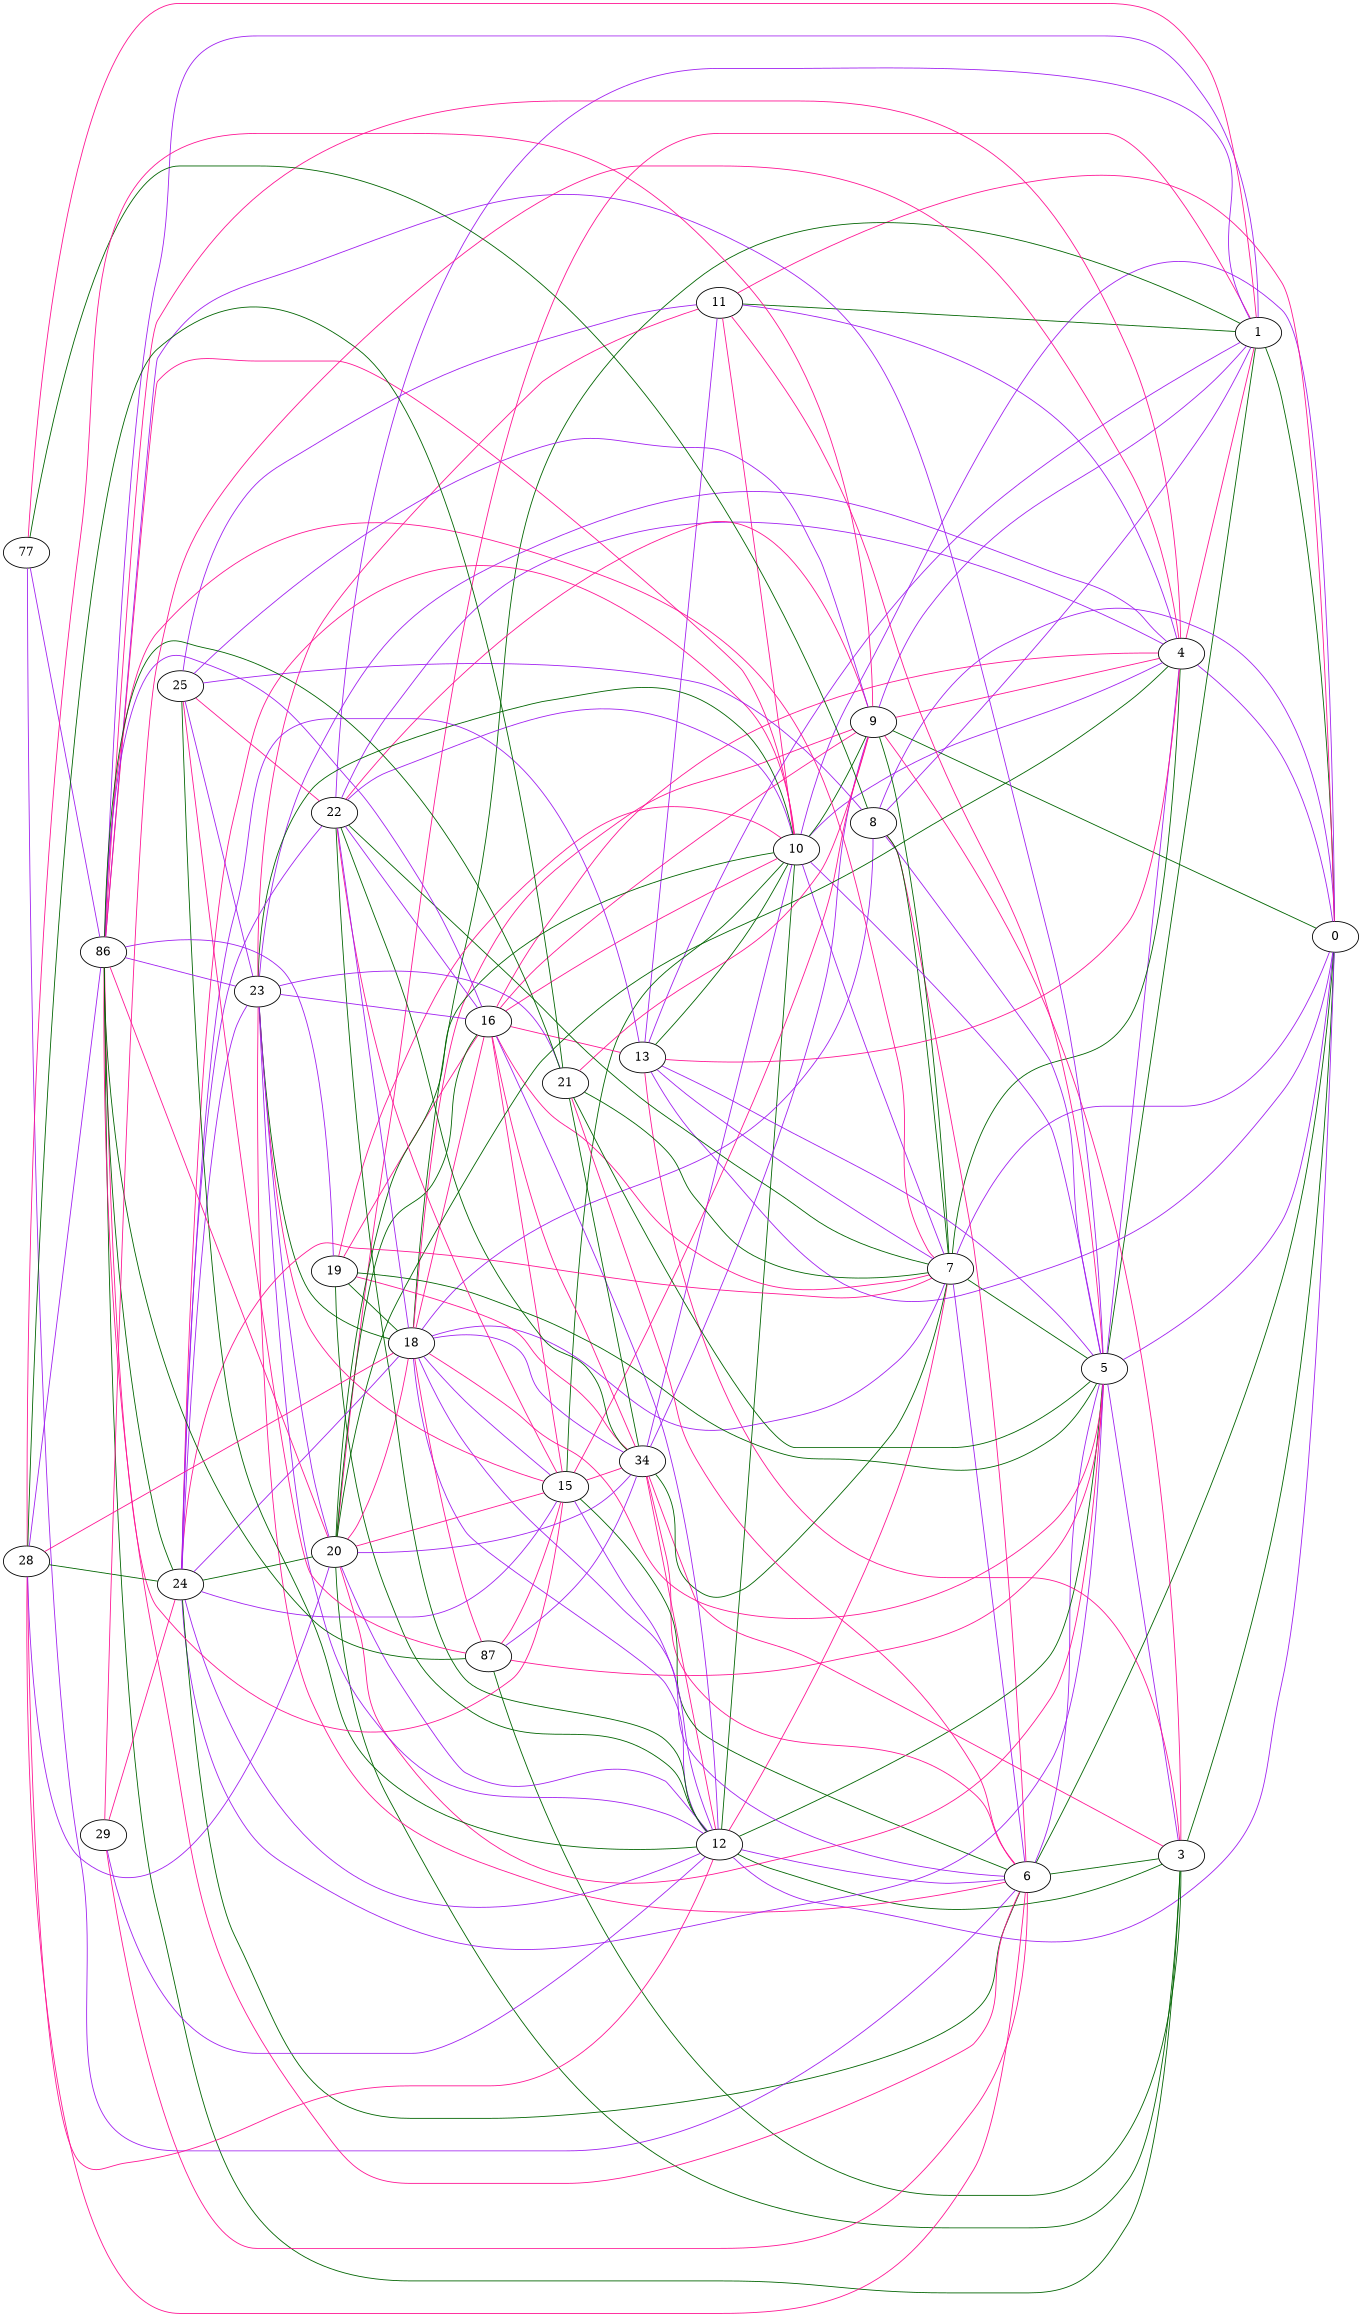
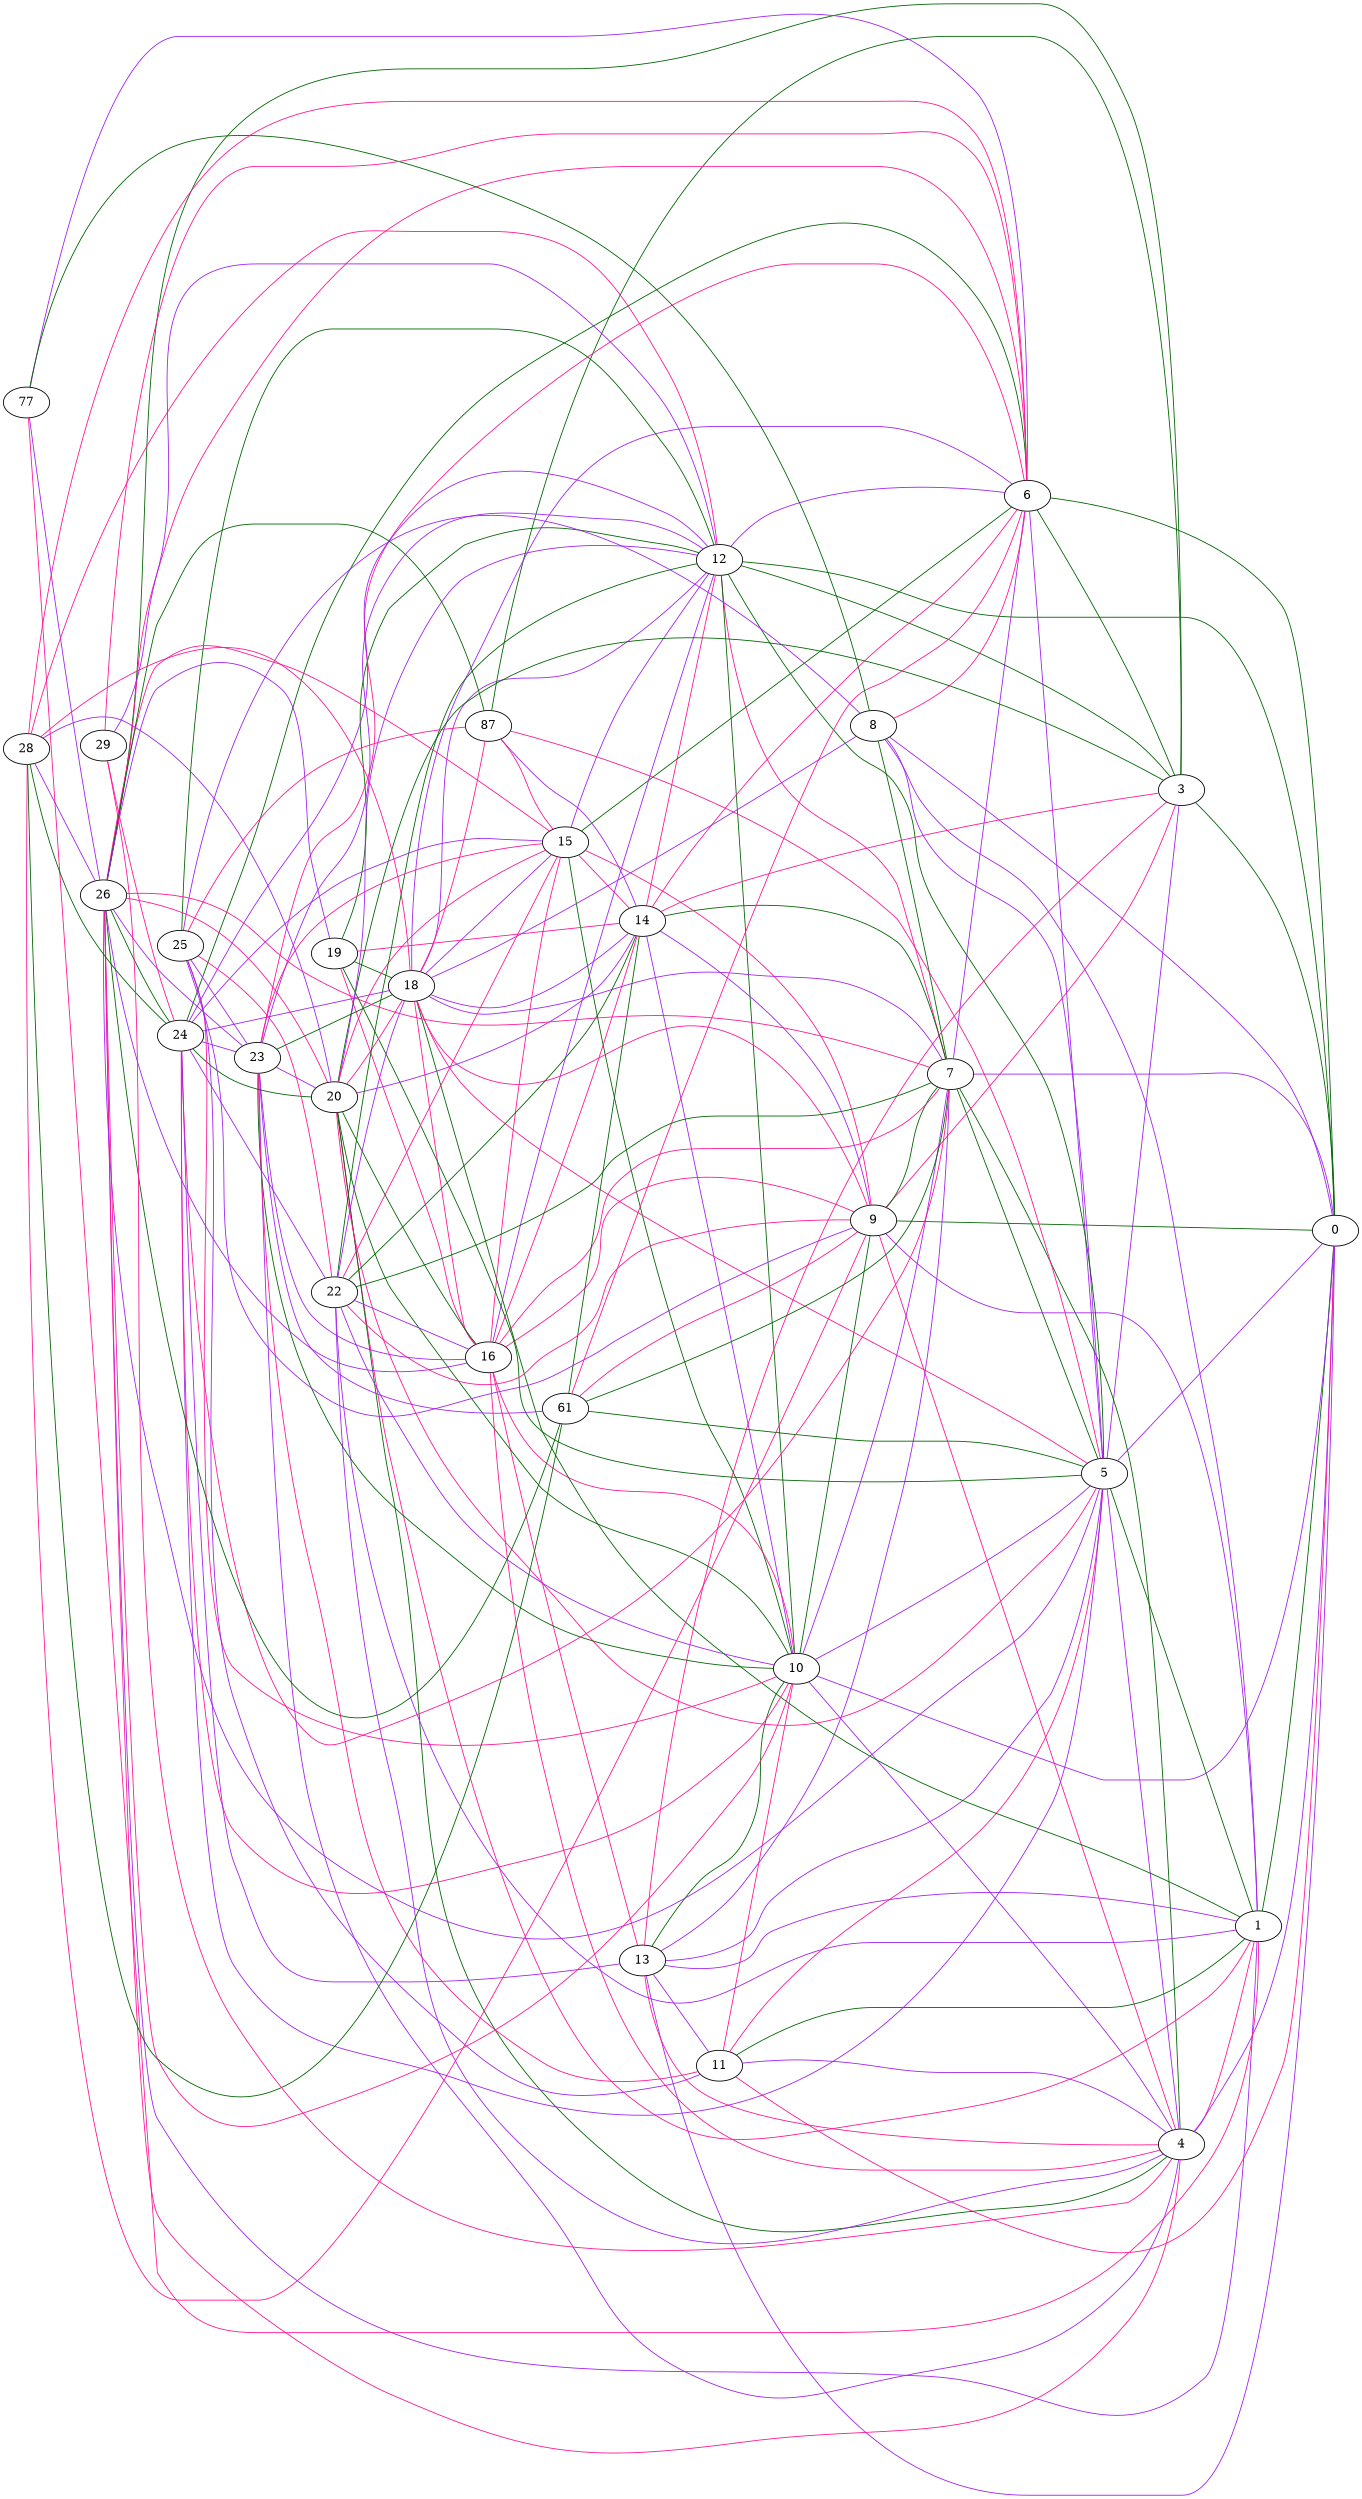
edge "10" -- "19": now "10" -- "25"
node "86": label "86" -> "26"
node "21": label "21" -> "61"
node "34": label "34" -> "14"
edge "0" -- "12": color purple -> darkgreen
